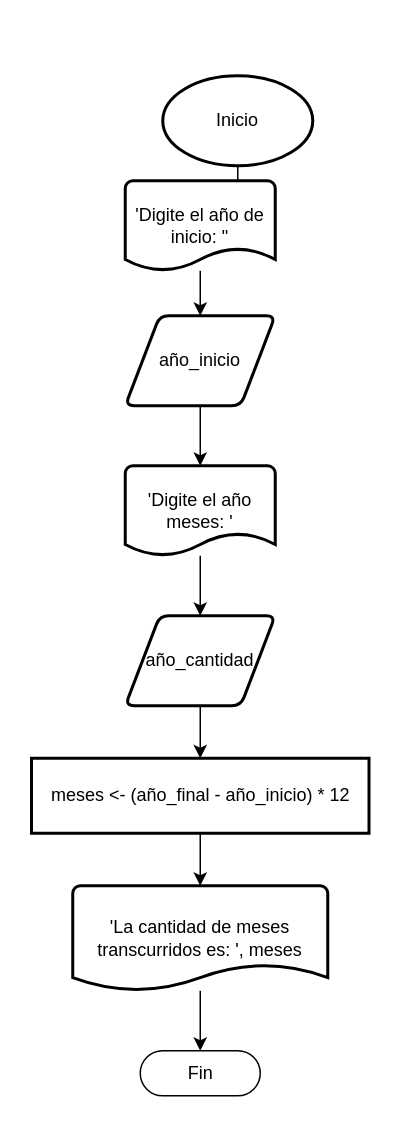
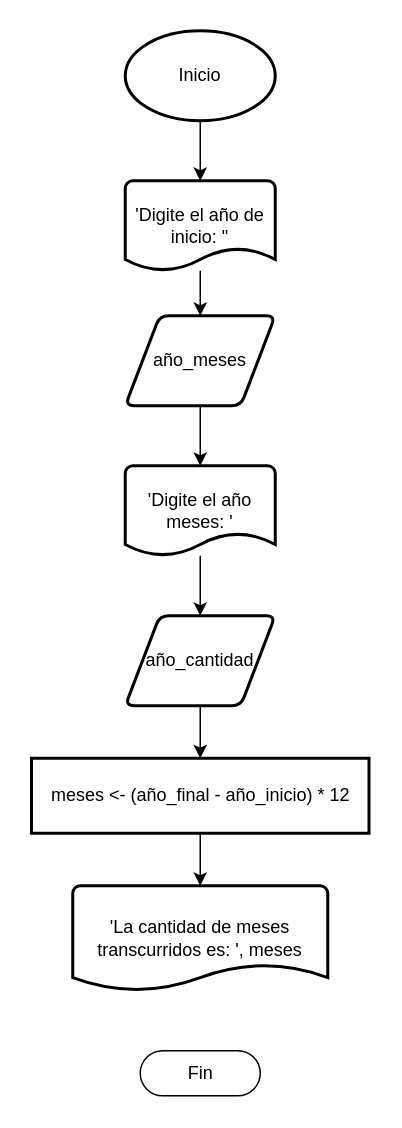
node "Inicio": moved (238, 121) -> (200, 76)
node "año_inicio": label "año_inicio" -> "año_meses"
edge "'La cantidad de meses transcurridos es: ', meses" -> "Fin": removed
